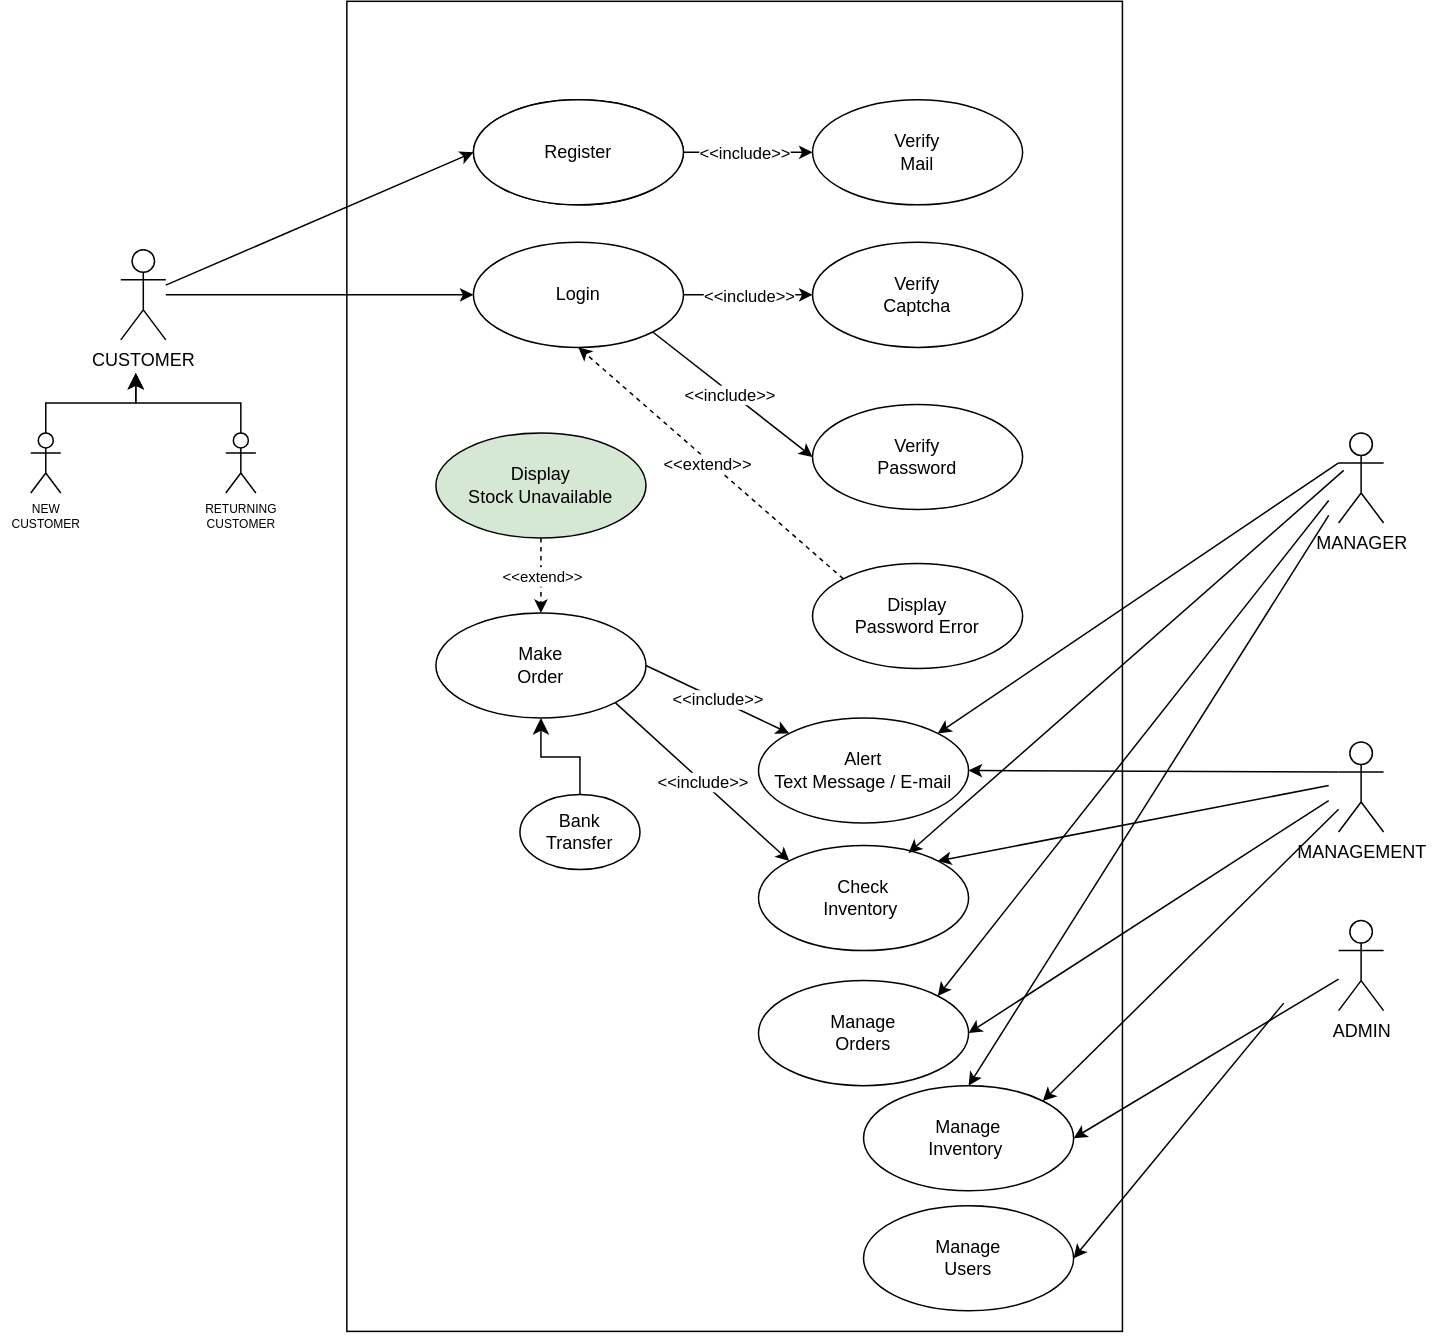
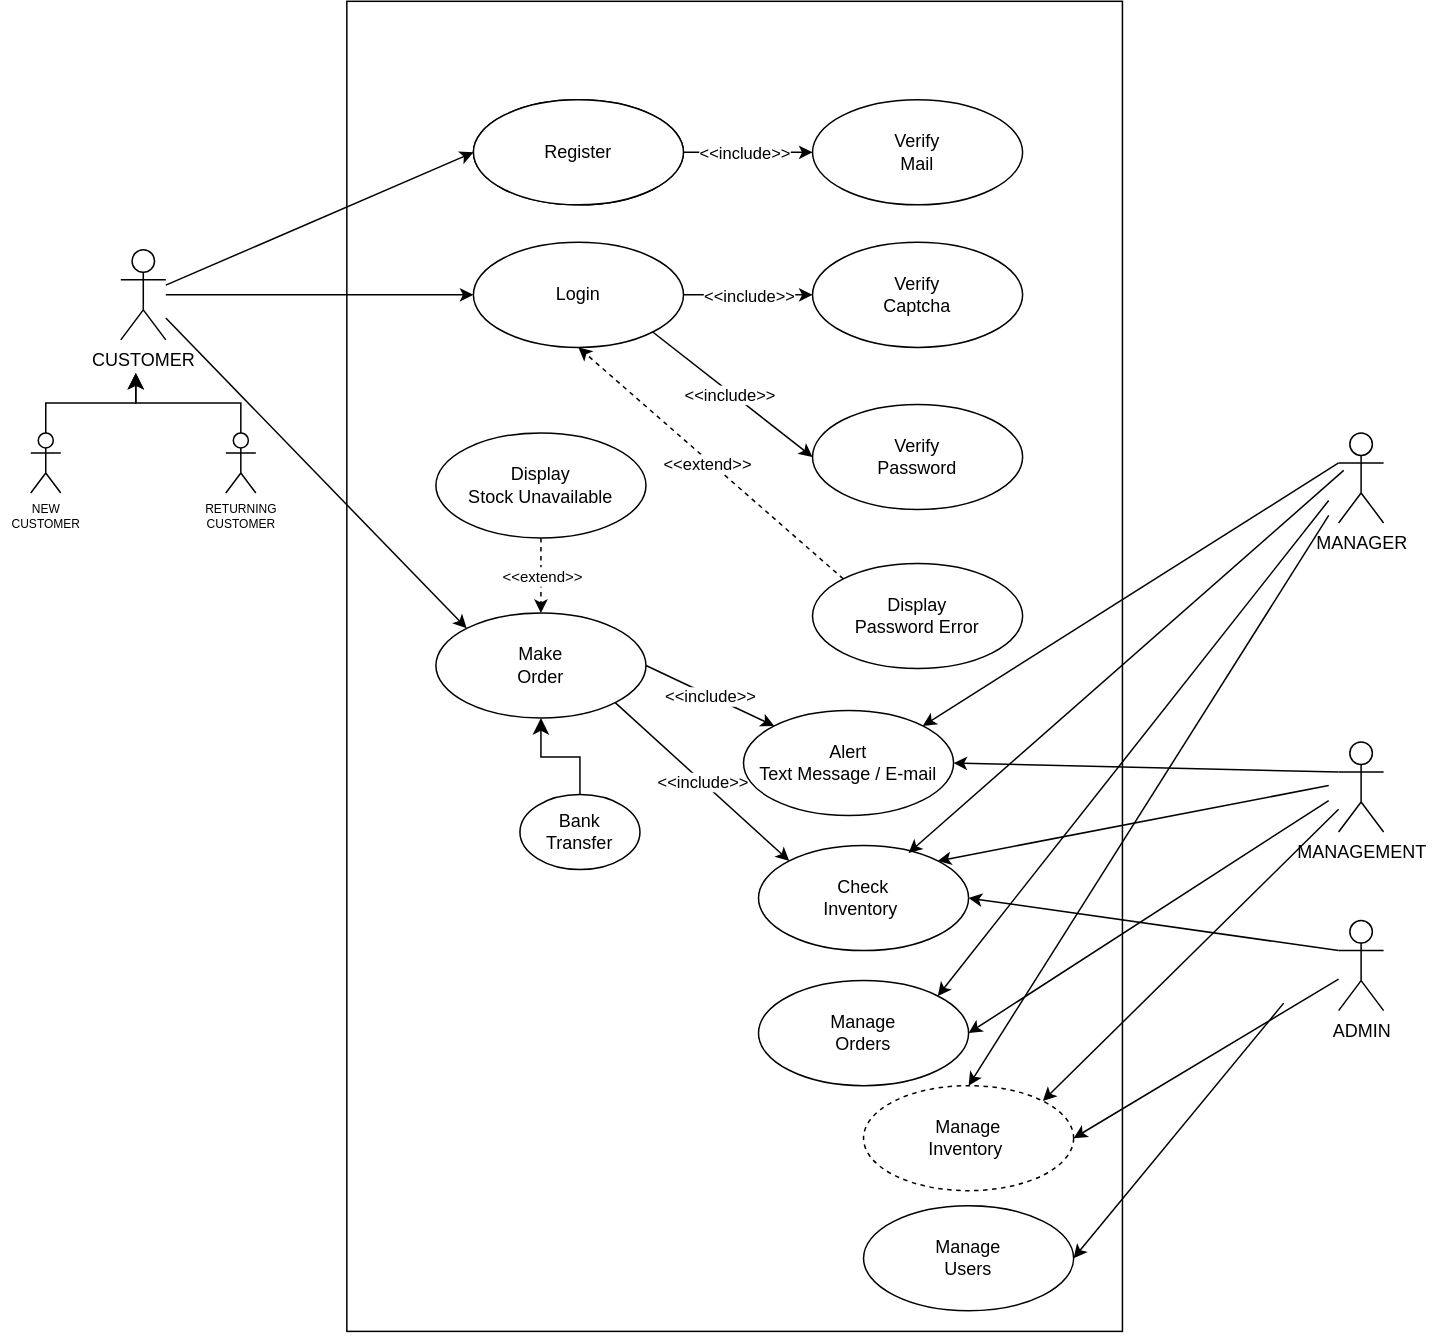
edge "CUSTOMER" -> "Make Order": added
node "Display Stock Unavailable": fillcolor #d5e8d4 -> #ffffff
node "Alert Text Message / E-mail": moved (863, 770) -> (848, 763)
edge "ADMIN" -> "Check Inventory": added
node "Manage Inventory": style solid -> dashed
